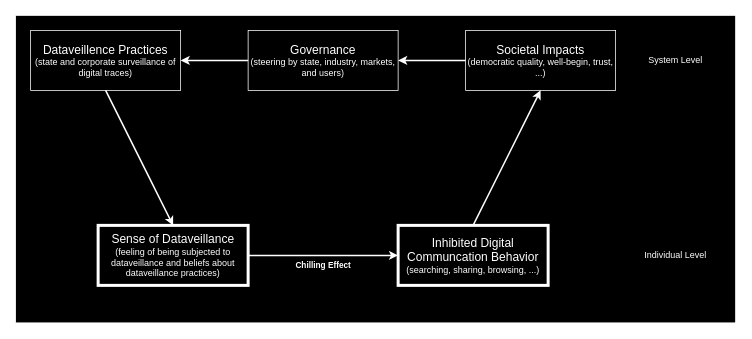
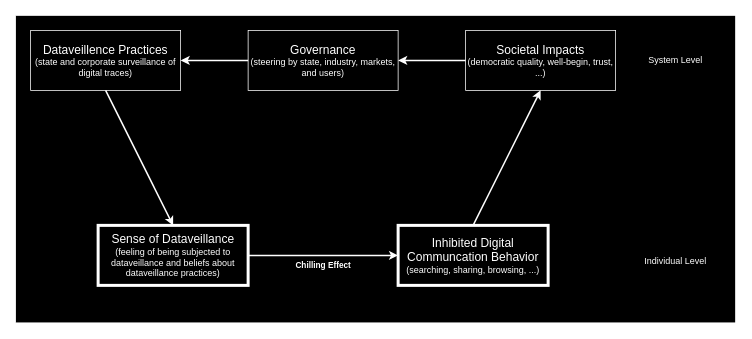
node "Individual Level": size 90x45 -> 90x56
